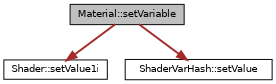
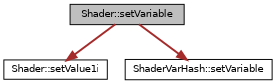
node "Material::setVariable": label "Material::setVariable" -> "Shader::setVariable"
node "ShaderVarHash::setValue": label "ShaderVarHash::setValue" -> "ShaderVarHash::setVariable"
